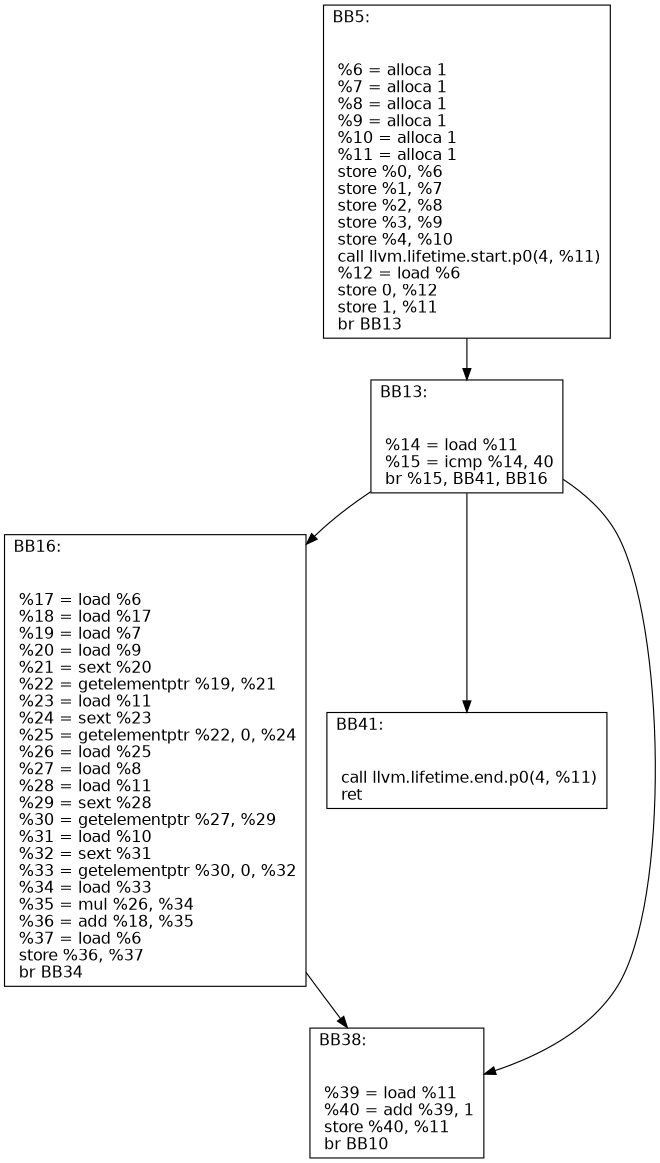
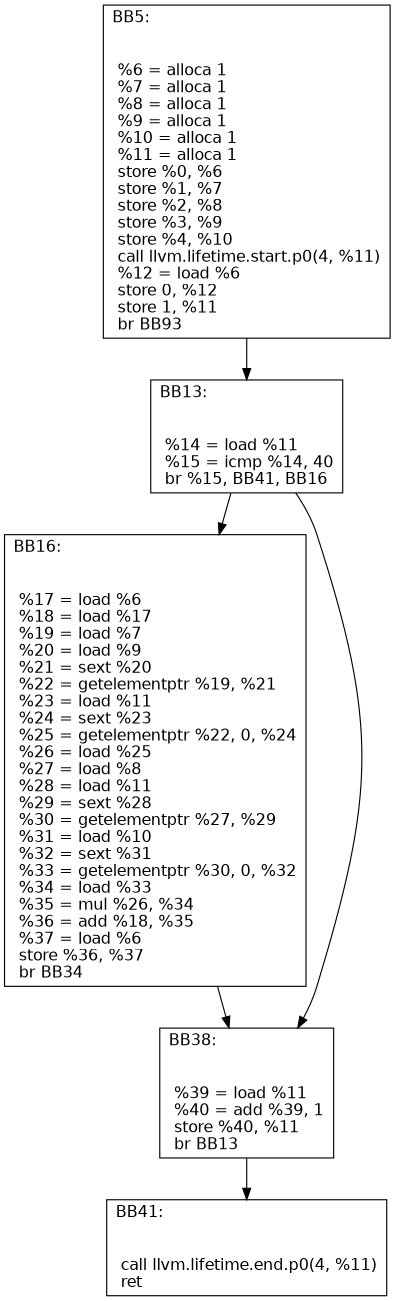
node "BB5:": text "br BB13" -> "br BB93"
edge "BB13:" -> "BB41:": now "BB38:" -> "BB41:"
node "BB38:": text "br BB10" -> "br BB13"
